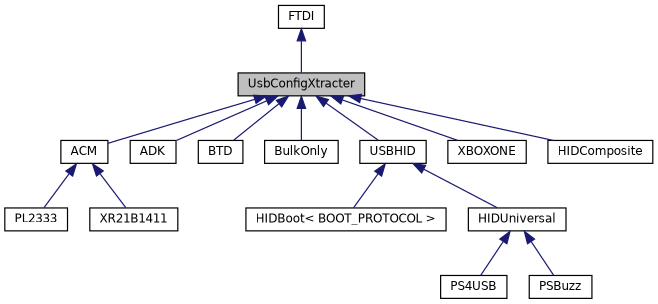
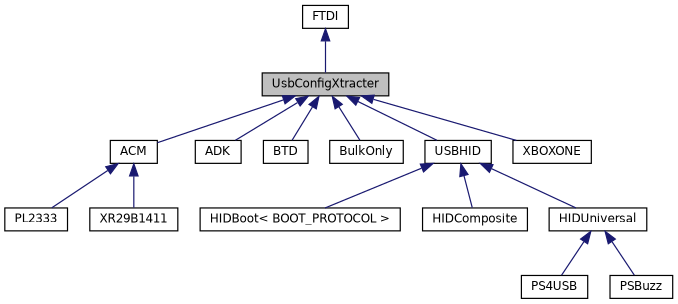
edge "HIDComposite" -> "UsbConfigXtracter": now "HIDComposite" -> "USBHID"
node "XR21B1411": label "XR21B1411" -> "XR29B1411"
